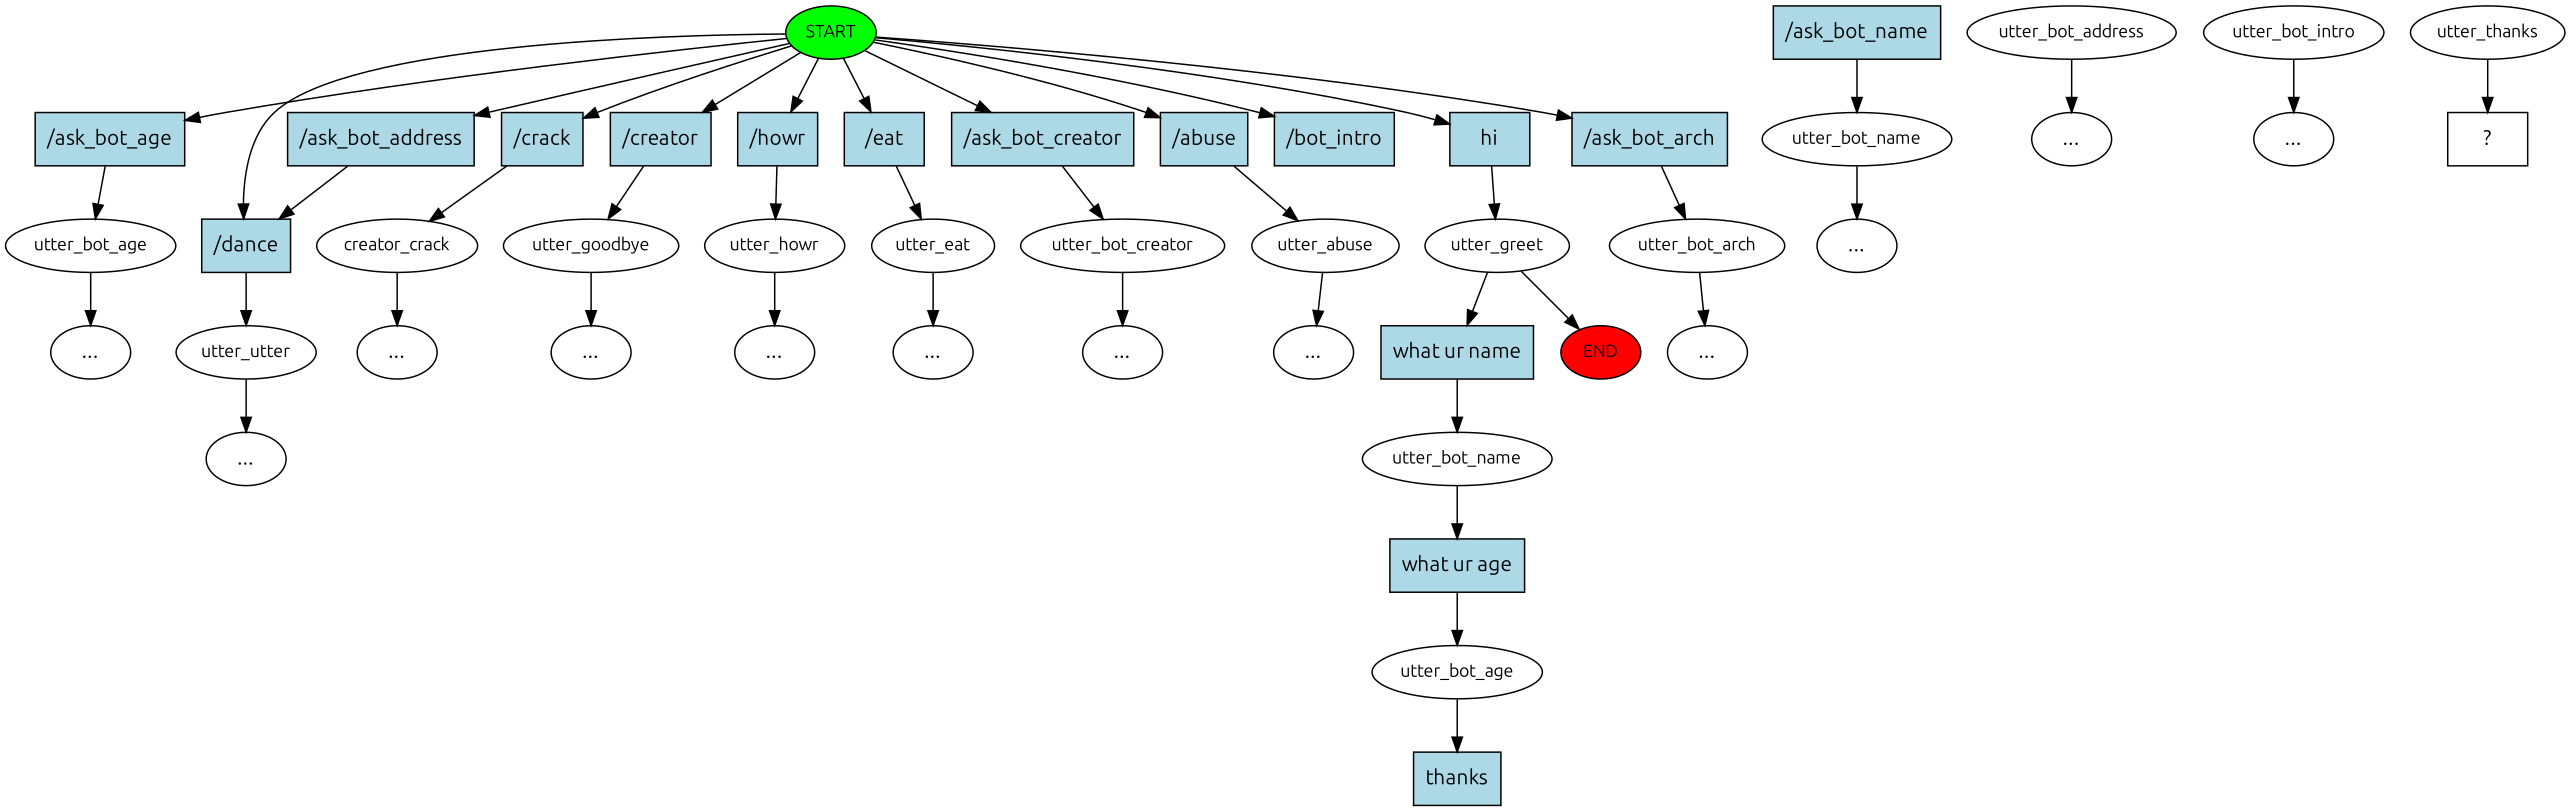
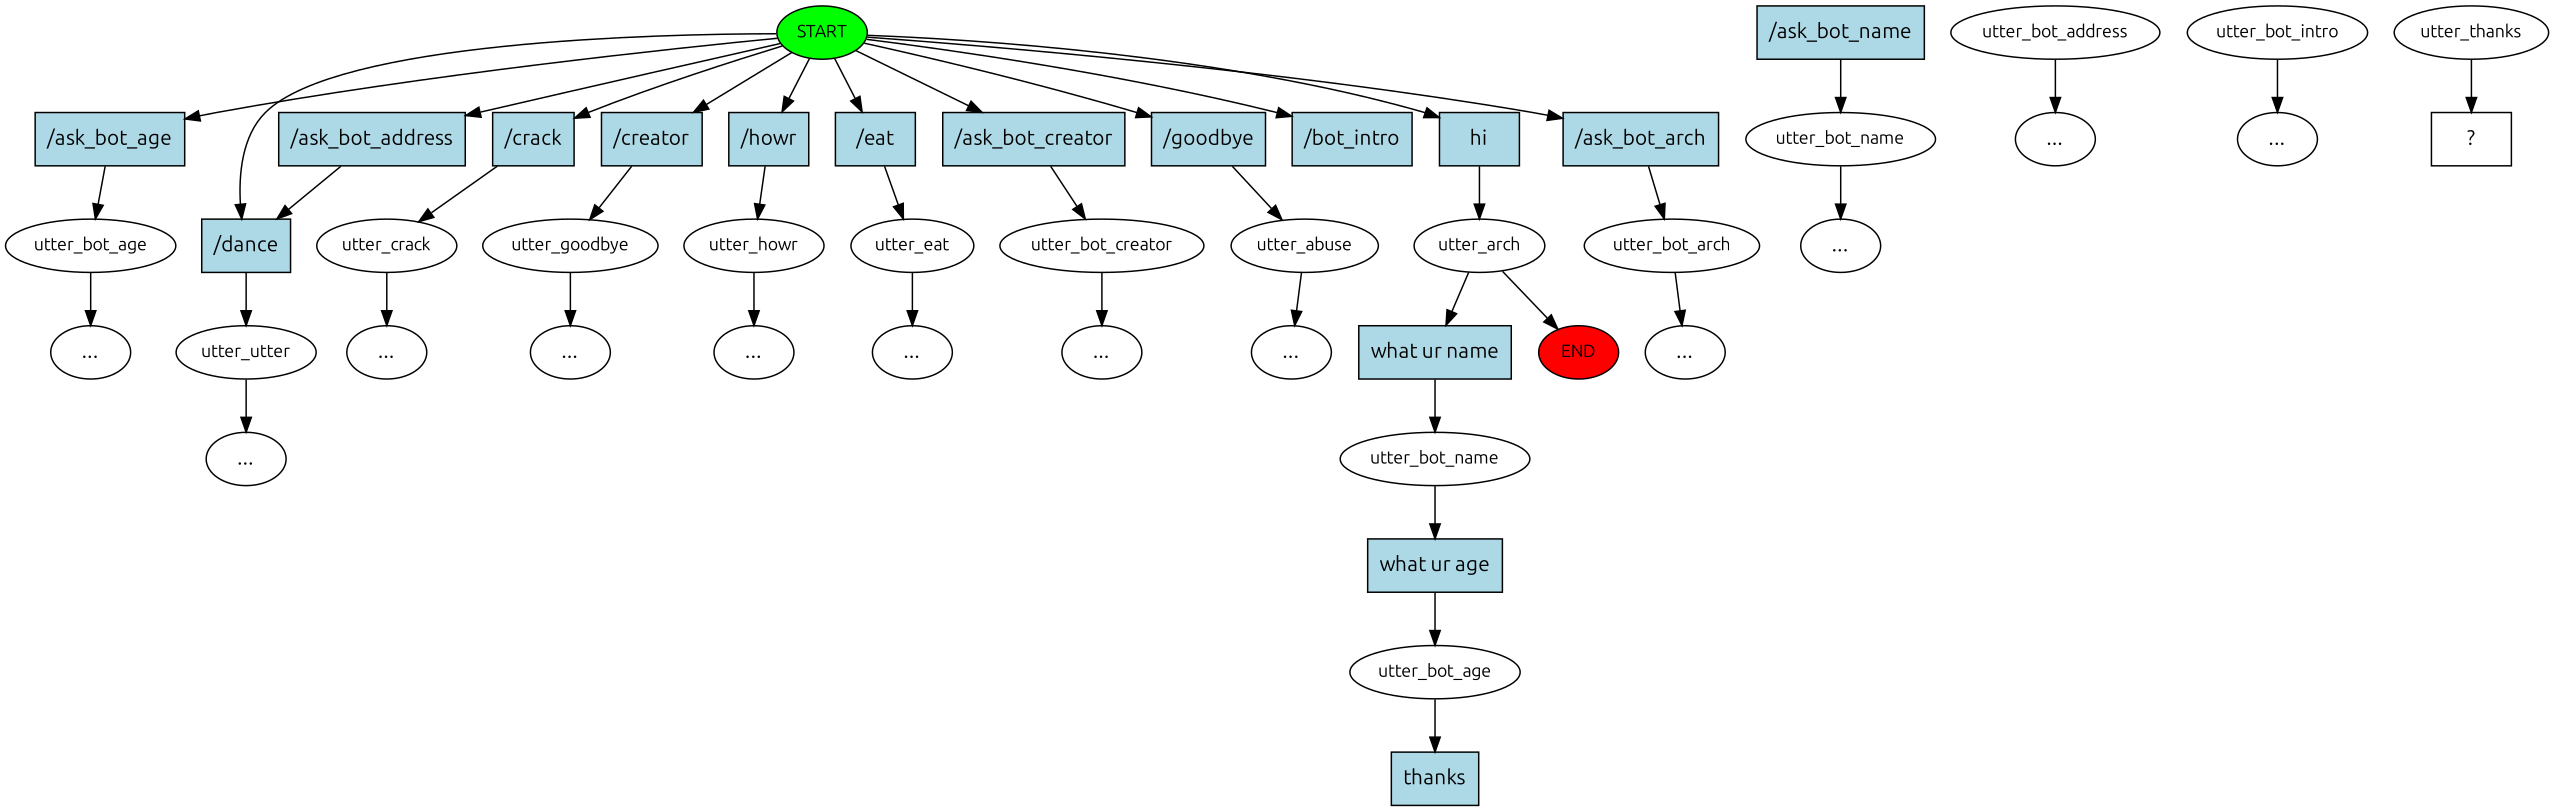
node "/abuse": label "/abuse" -> "/goodbye"
node "creator_crack": label "creator_crack" -> "utter_crack"
node "utter_greet": label "utter_greet" -> "utter_arch"
